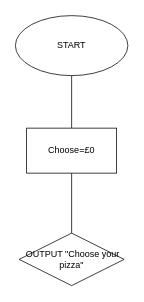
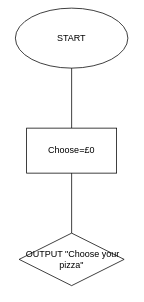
node "START": moved (72, 45) -> (72, 38)
